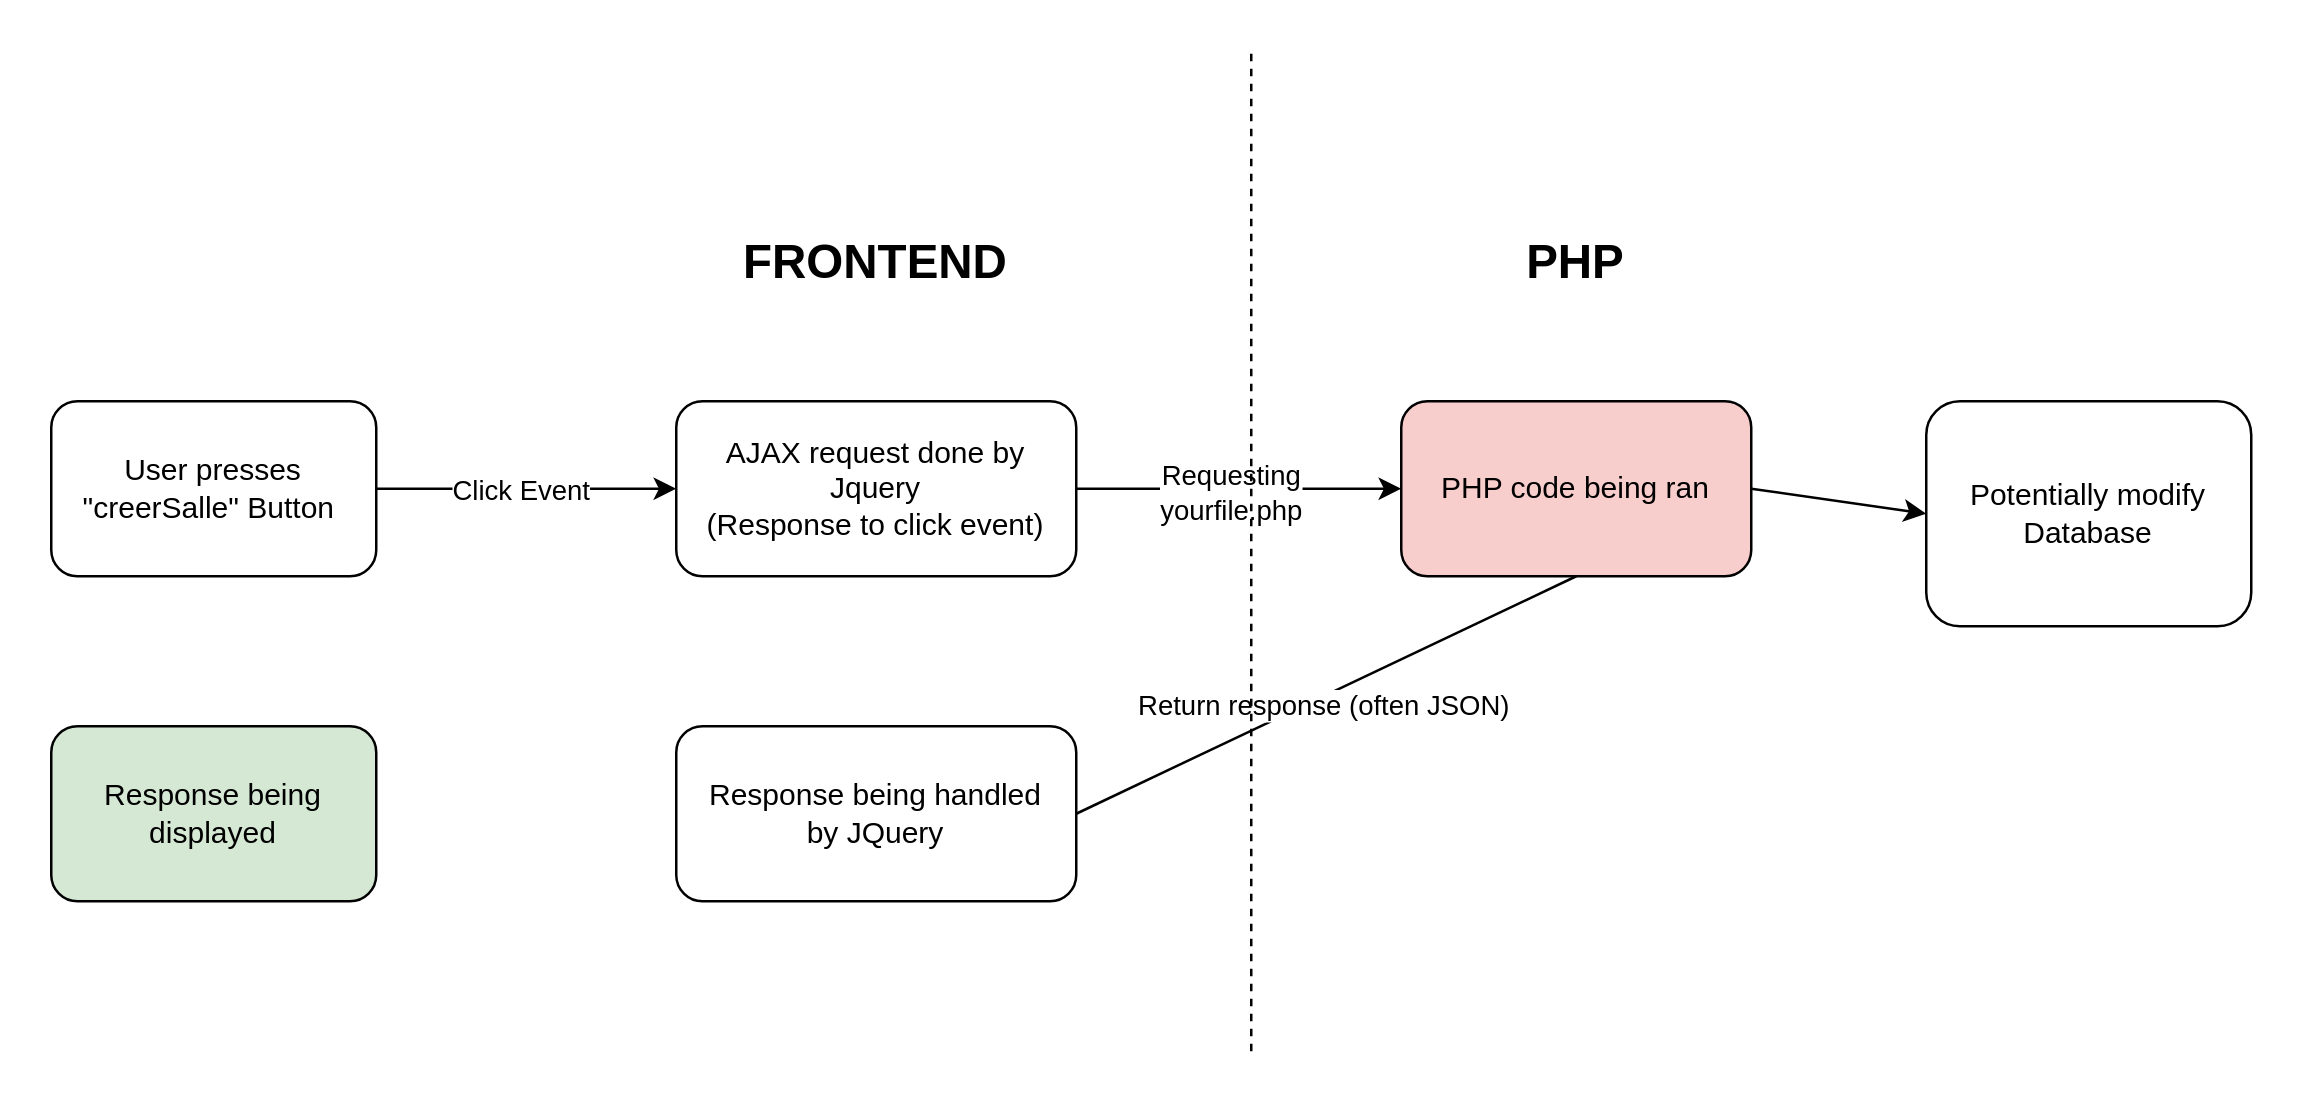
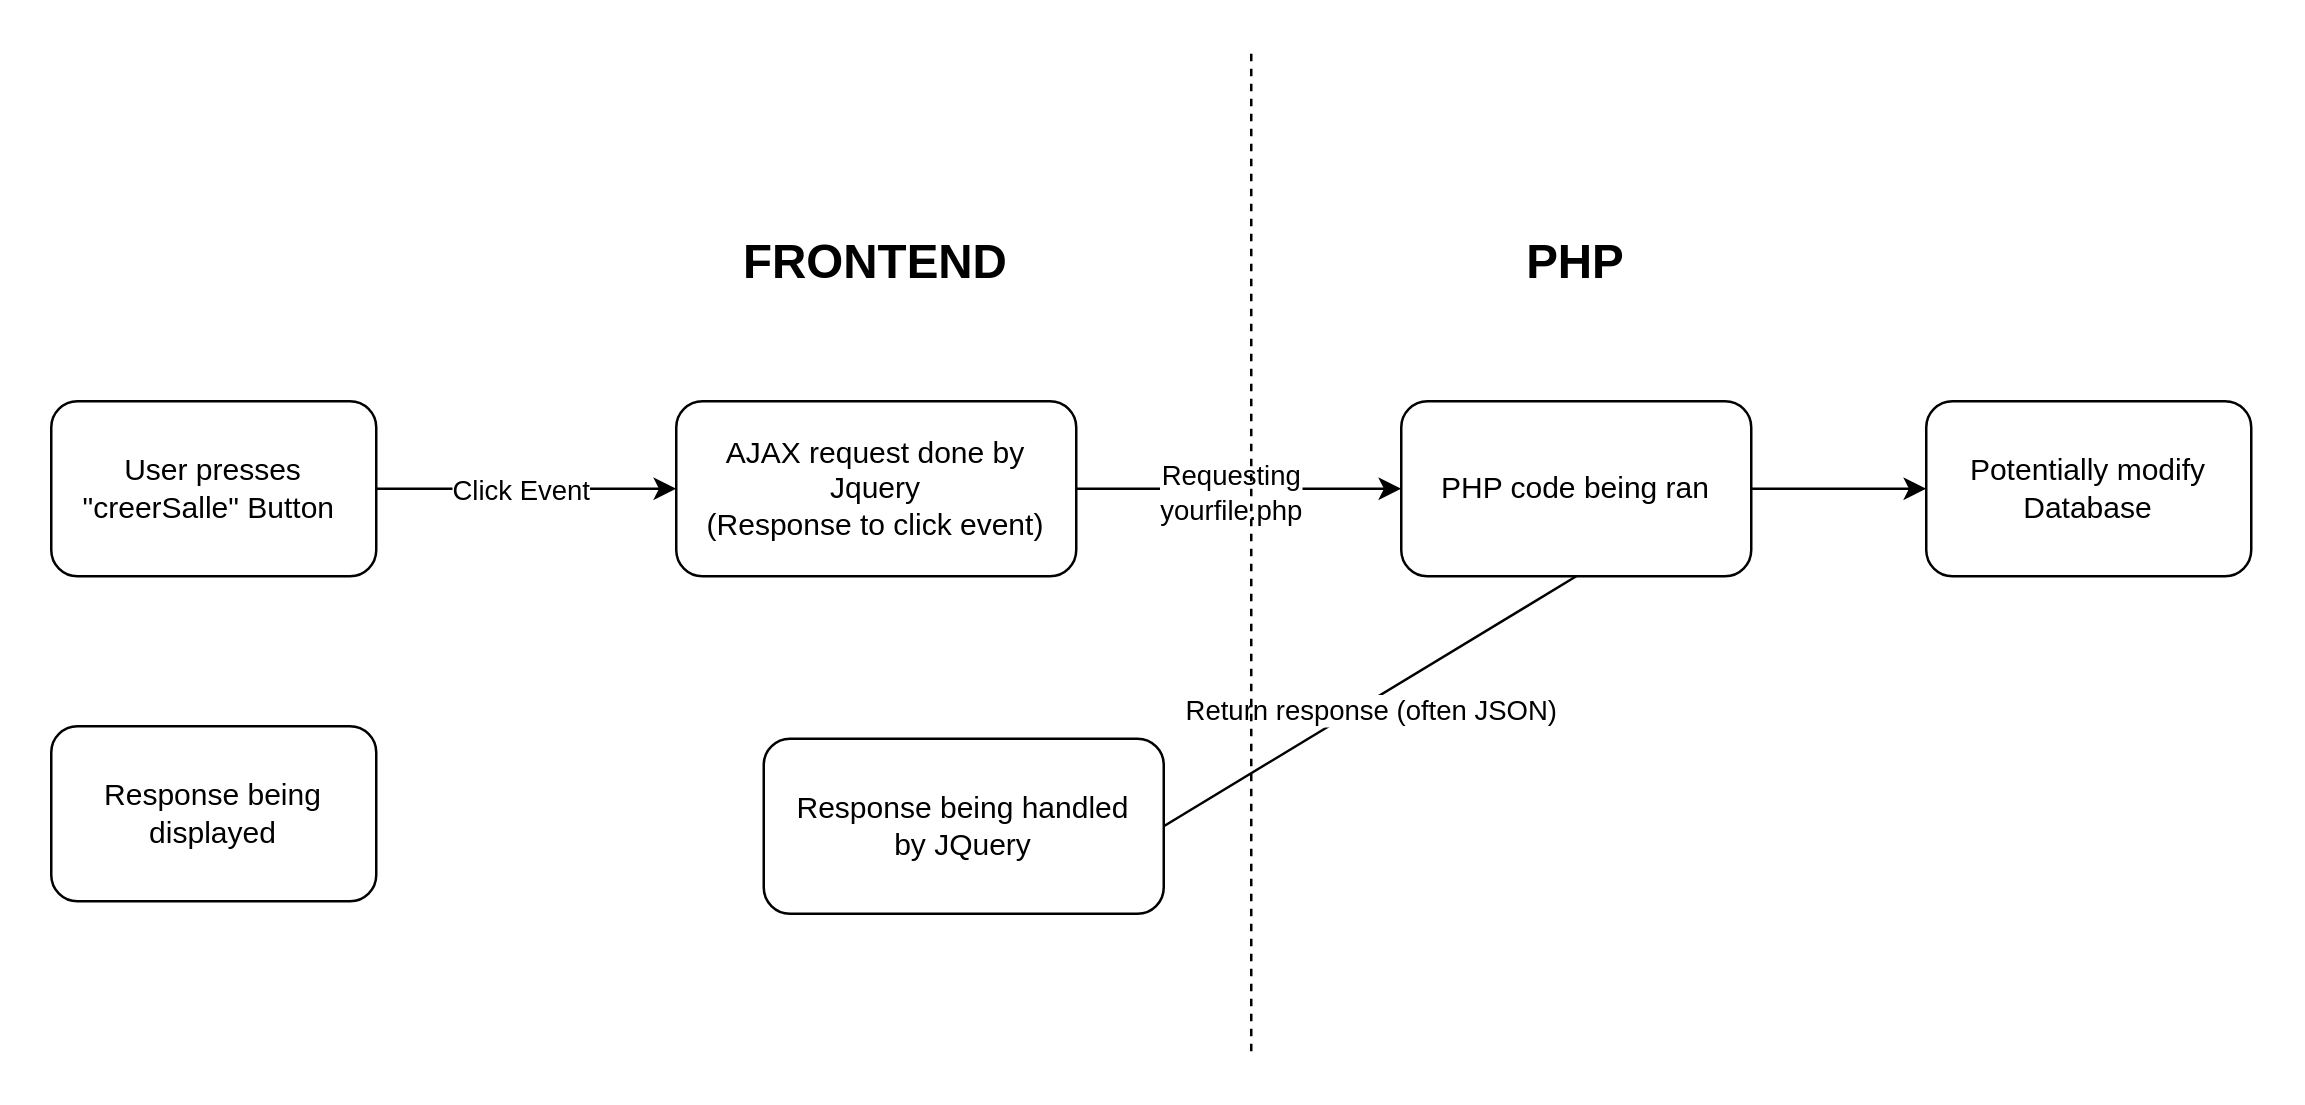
node "PHP code being ran": fillcolor #f8cecc -> #ffffff
node "Potentially modify Database": size 325x225 -> 325x175
node "Response being displayed": fillcolor #d5e8d4 -> #ffffff
node "Response being handled by JQuery": moved (876, 814) -> (964, 826)
